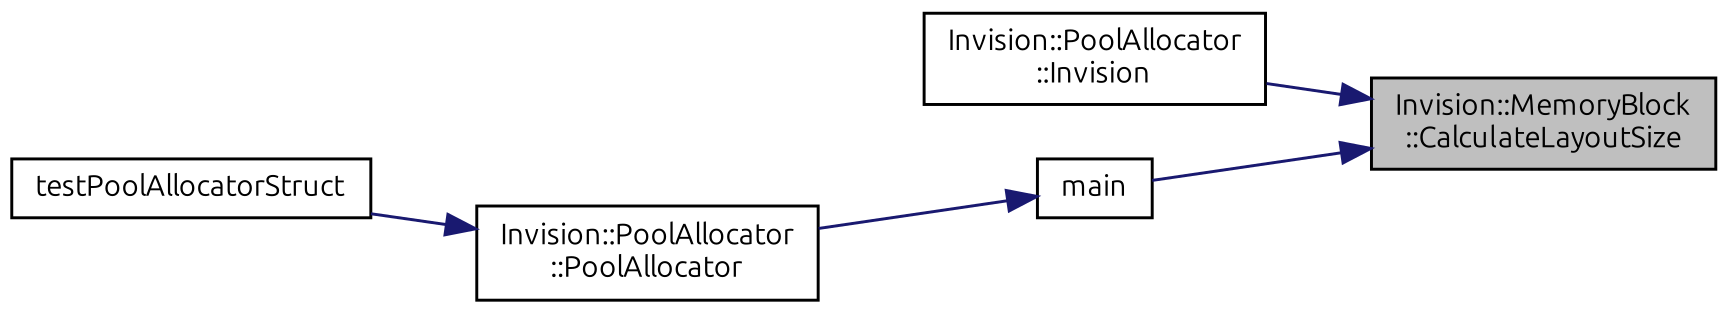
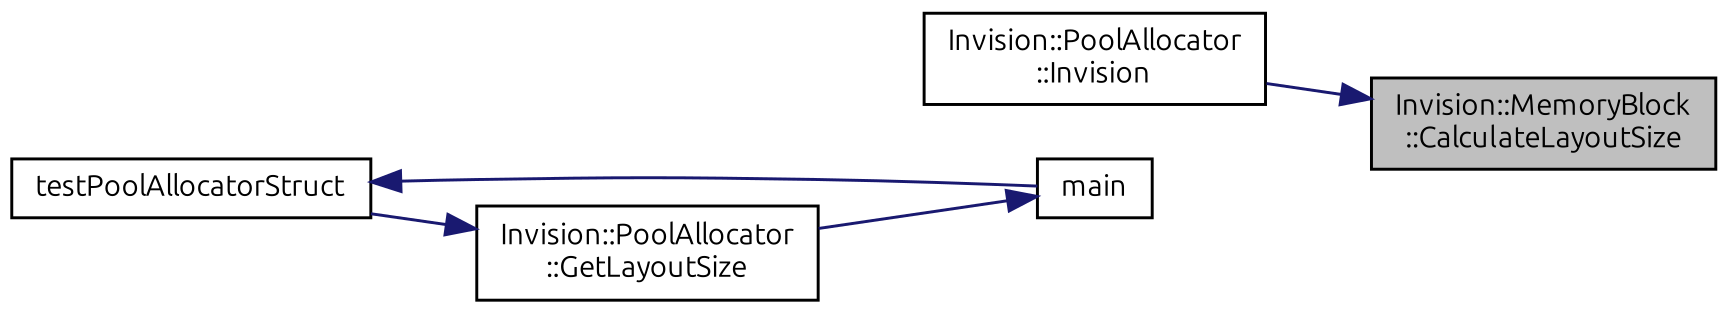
edge "main" -> "Invision::MemoryBlock ::CalculateLayoutSize": now "main" -> "testPoolAllocatorStruct"
node "Invision::PoolAllocator ::PoolAllocator": label "Invision::PoolAllocator ::PoolAllocator" -> "Invision::PoolAllocator ::GetLayoutSize"
